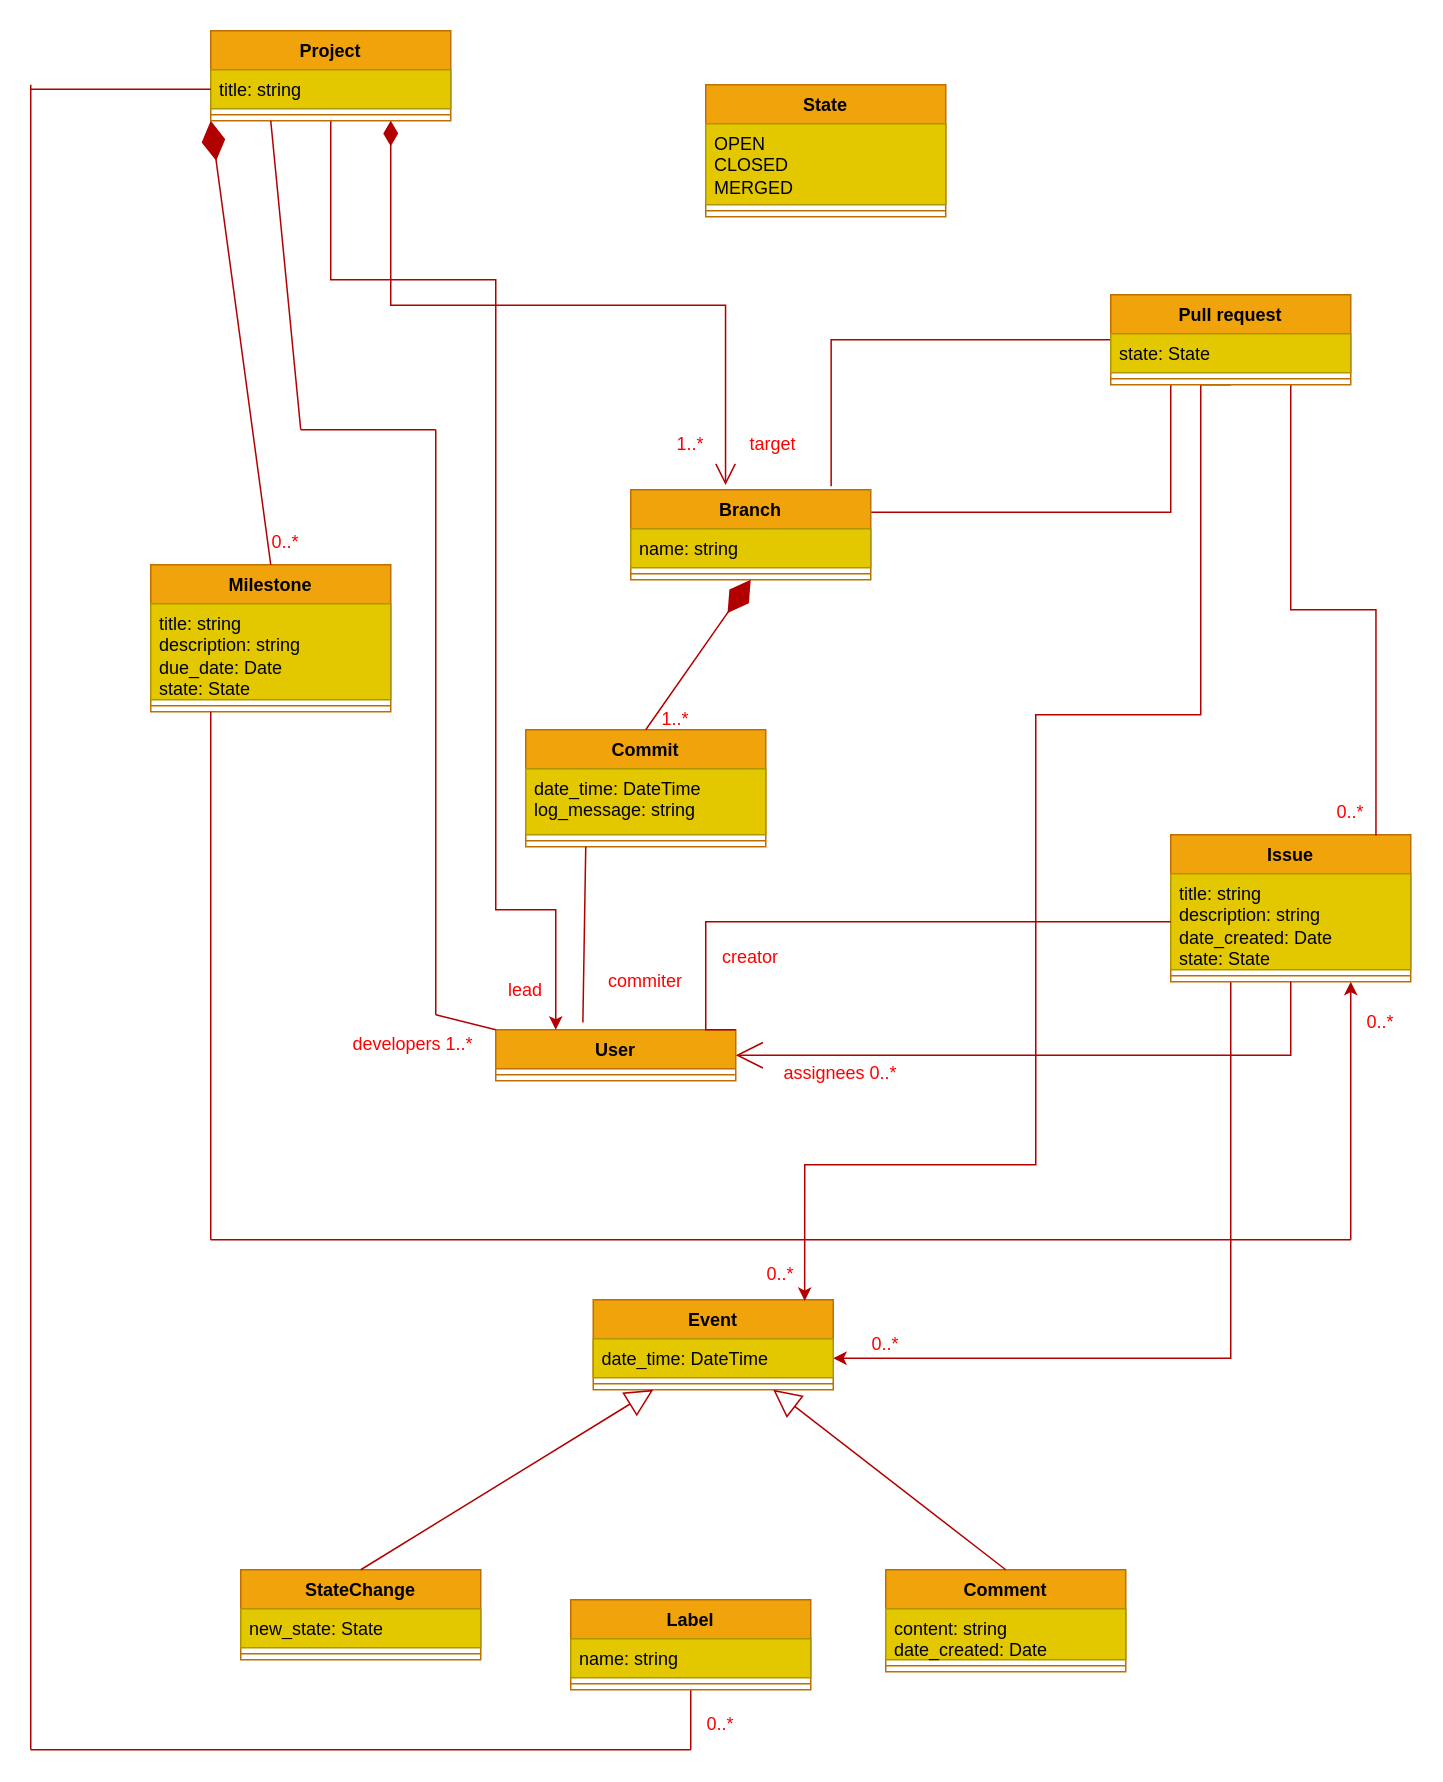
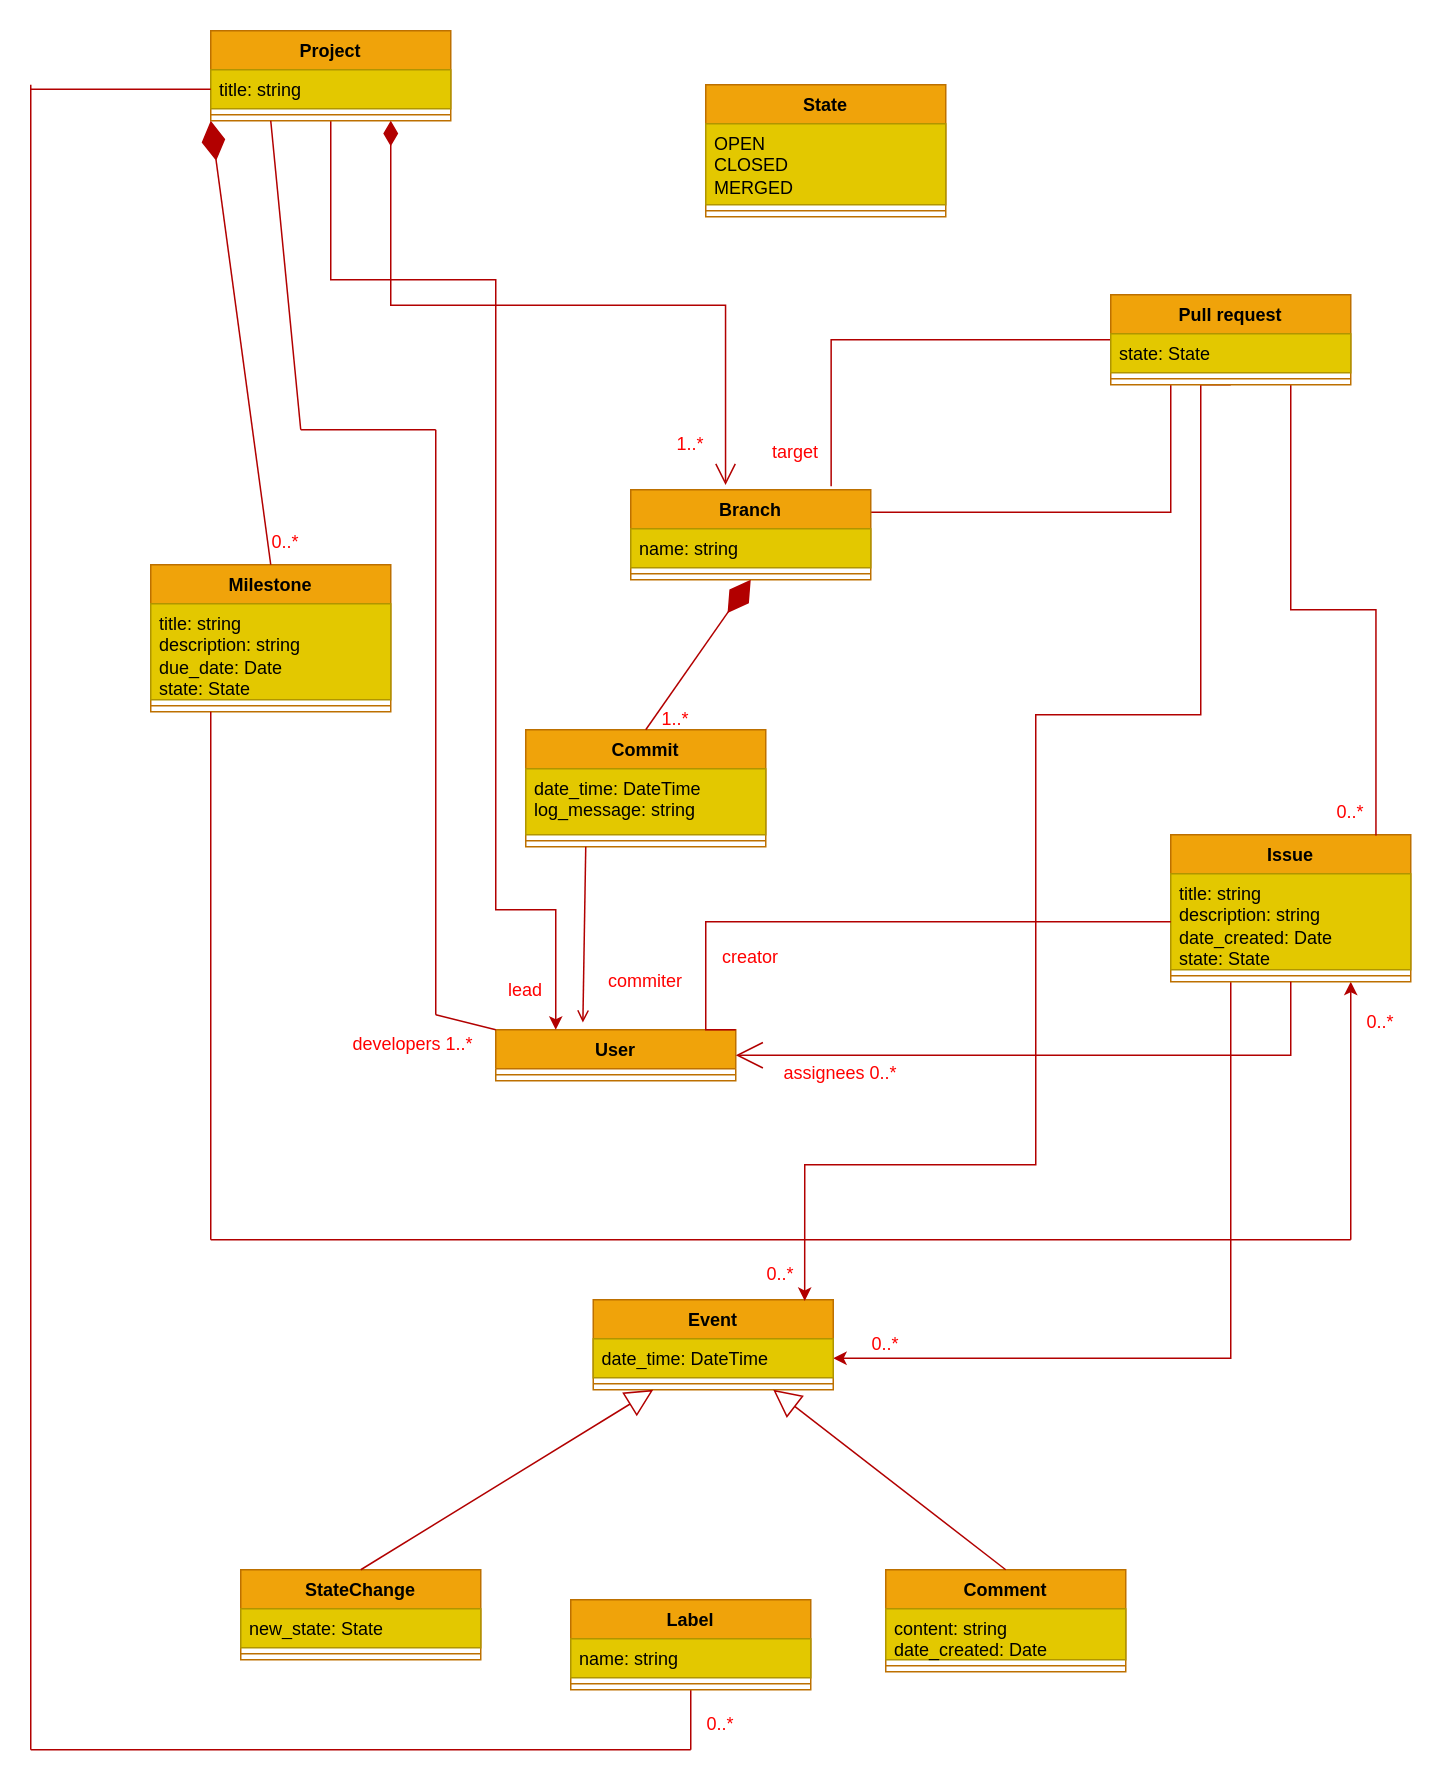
node "target": moved (773, 445) -> (796, 452)
edge "Commit" -- "User": arrowhead none -> open
